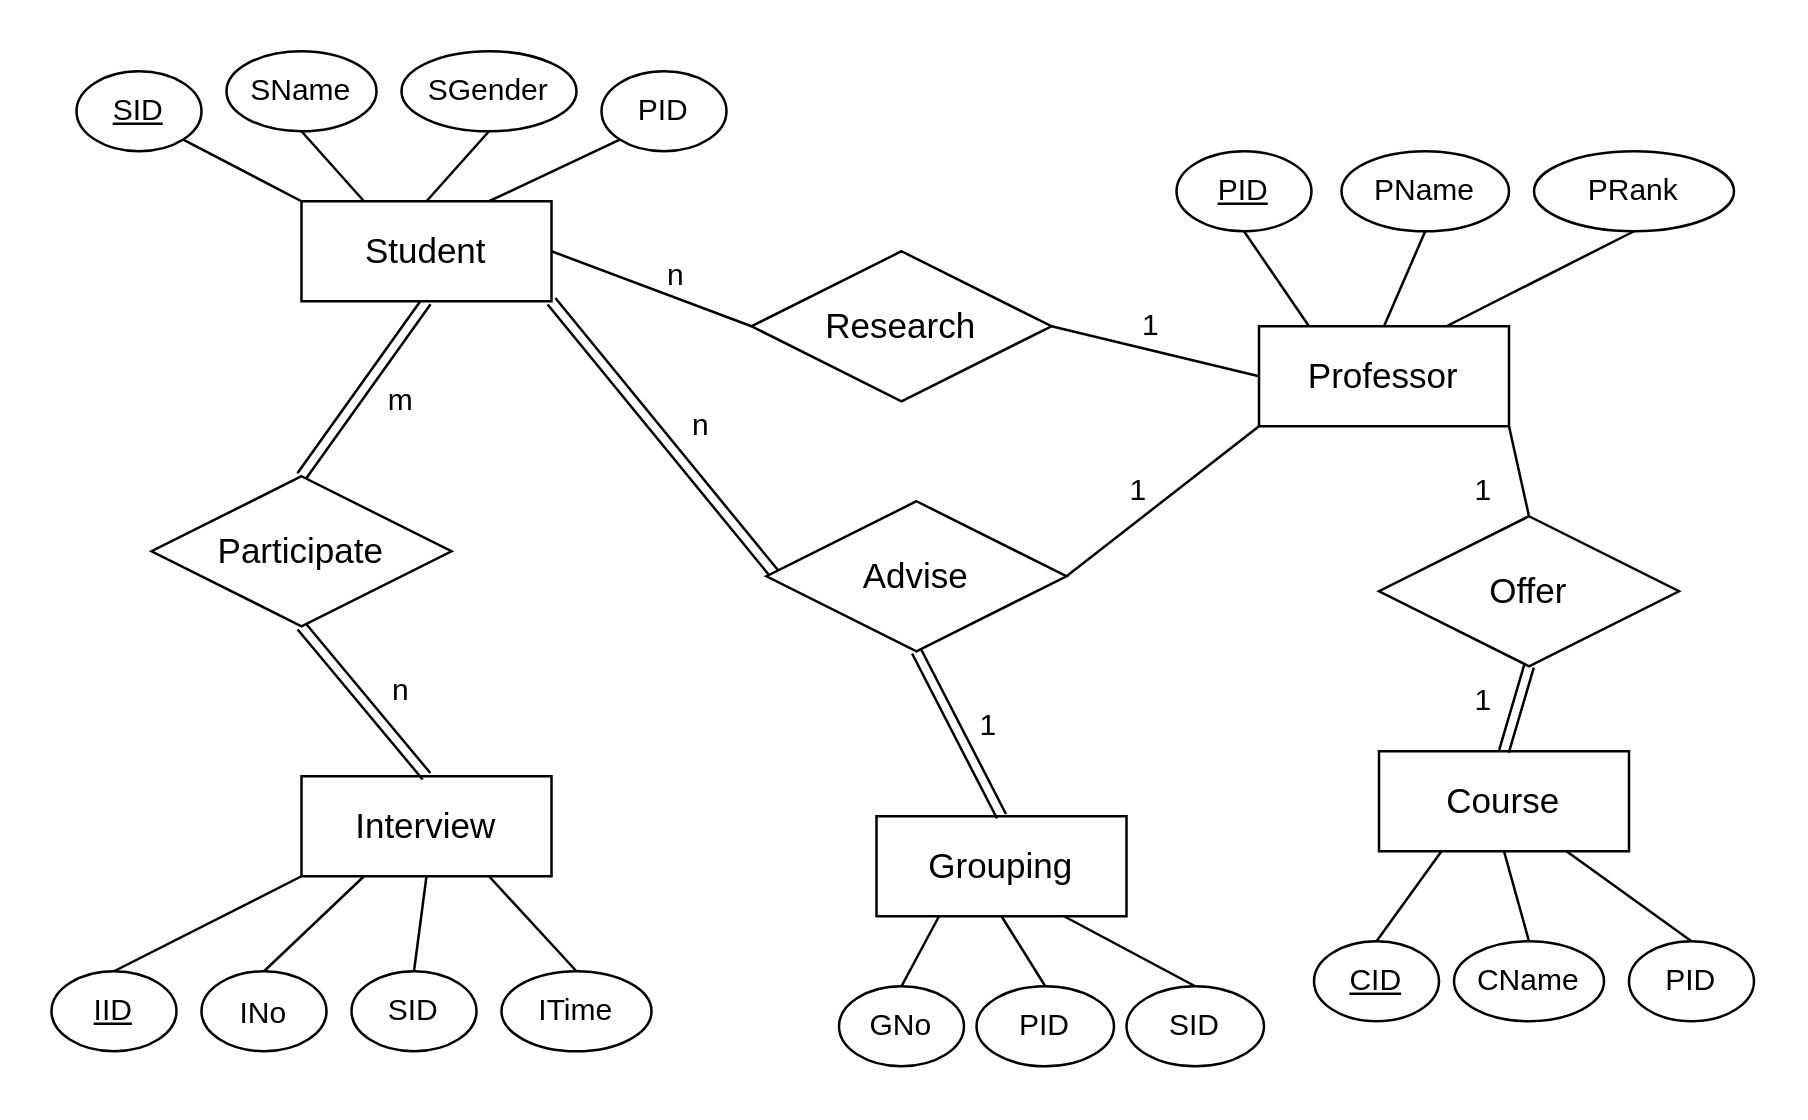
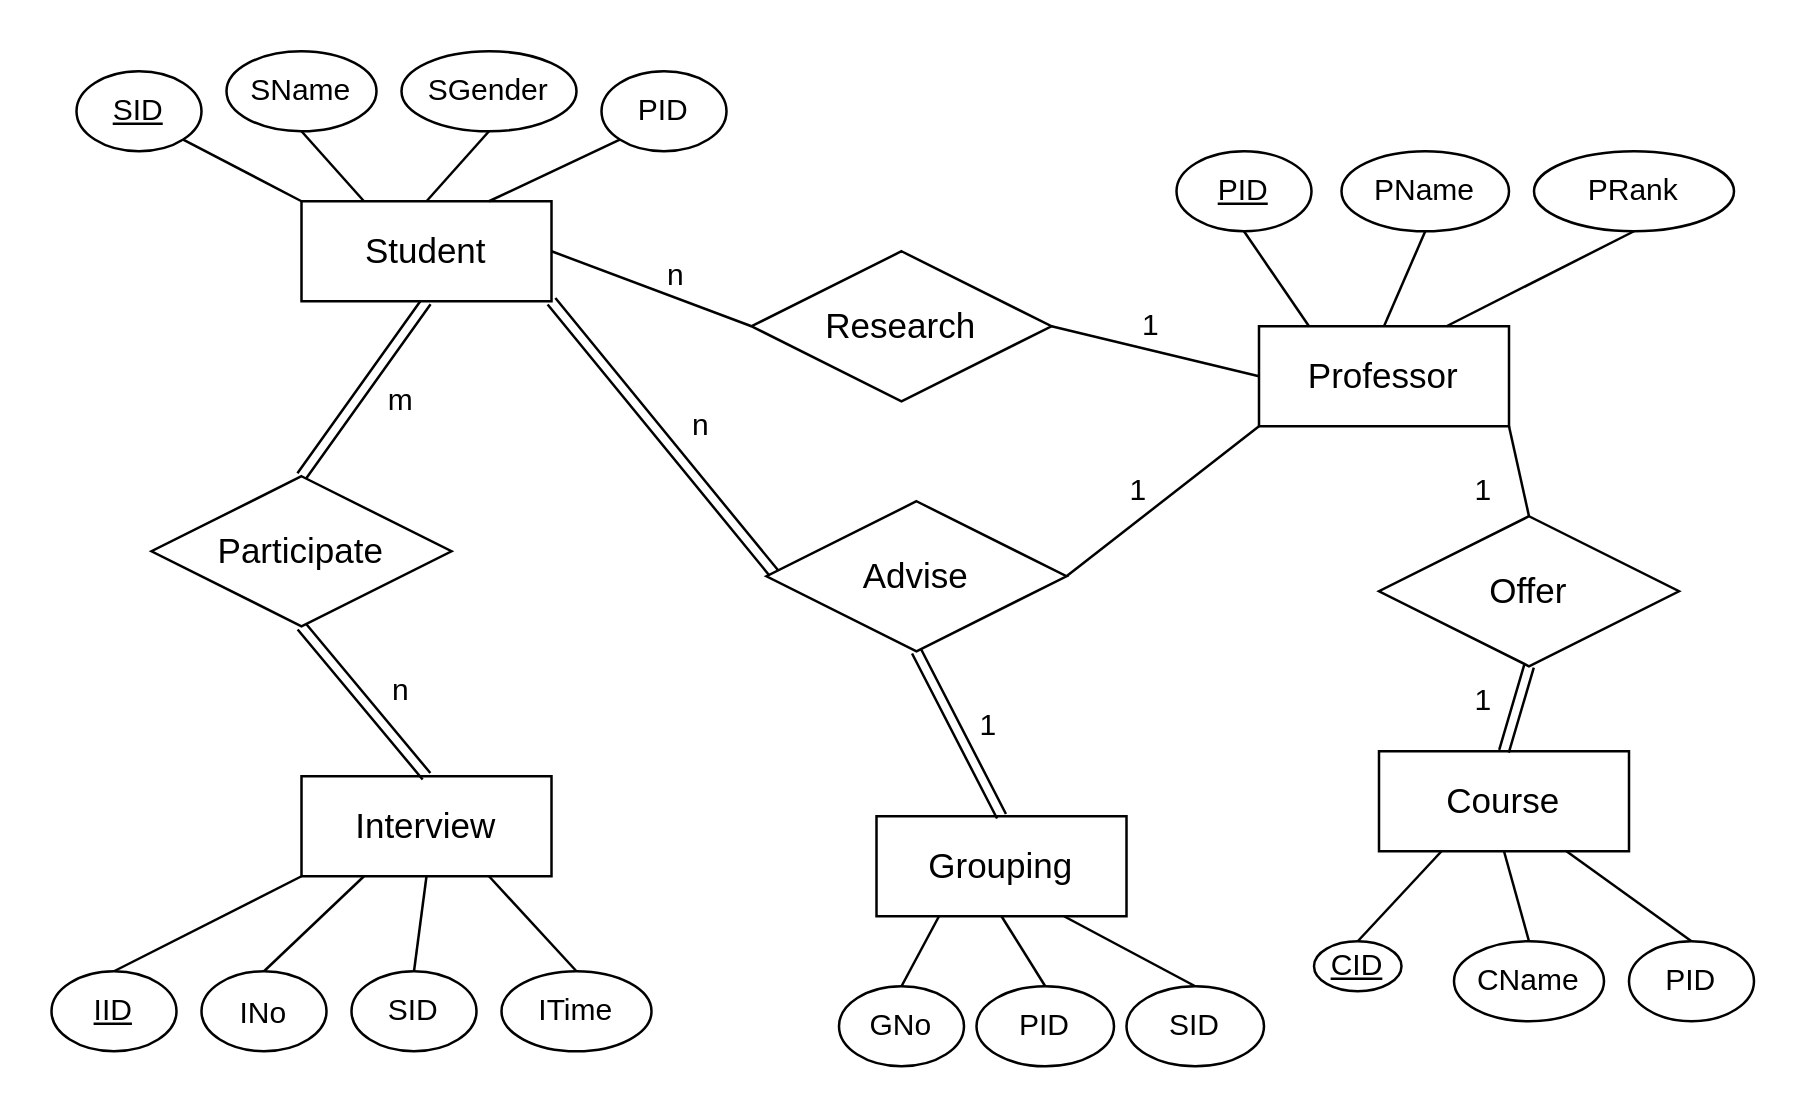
node "CID": size 125x80 -> 88x50
